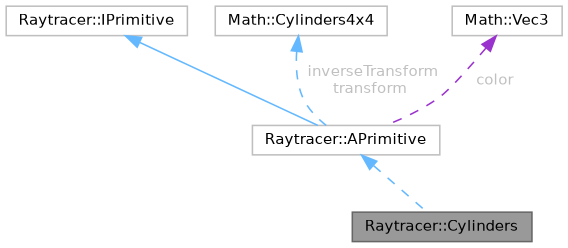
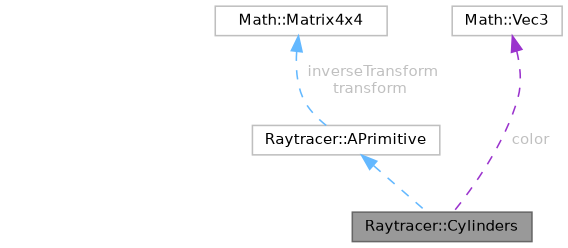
node "Raytracer::IPrimitive": removed
node "Math::Cylinders4x4": label "Math::Cylinders4x4" -> "Math::Matrix4x4"
edge "Raytracer::APrimitive" -> "Math::Vec3": now "Raytracer::Cylinders" -> "Math::Vec3"
